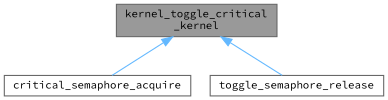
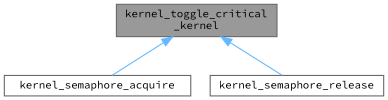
node "critical_semaphore_acquire": label "critical_semaphore_acquire" -> "kernel_semaphore_acquire"
node "toggle_semaphore_release": label "toggle_semaphore_release" -> "kernel_semaphore_release"
